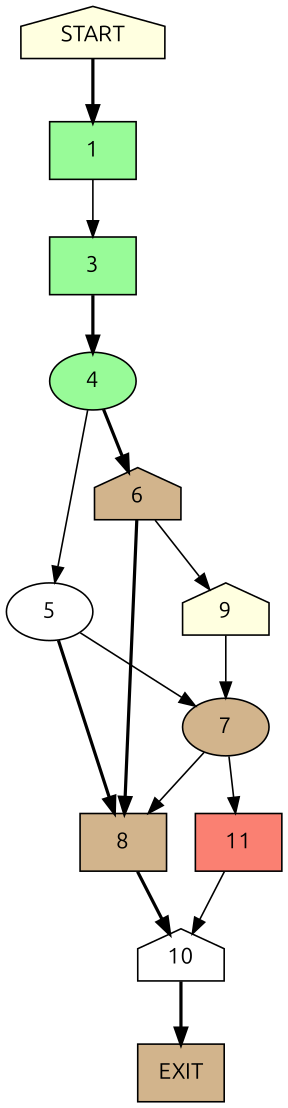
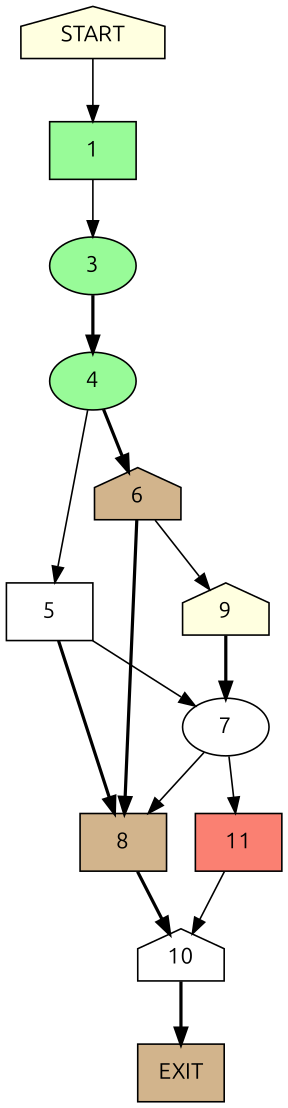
edge "START" -> "1": style bold -> solid
node "3": shape box -> ellipse
node "5": shape ellipse -> box
edge "9" -> "7": style solid -> bold
node "7": fillcolor tan -> white
